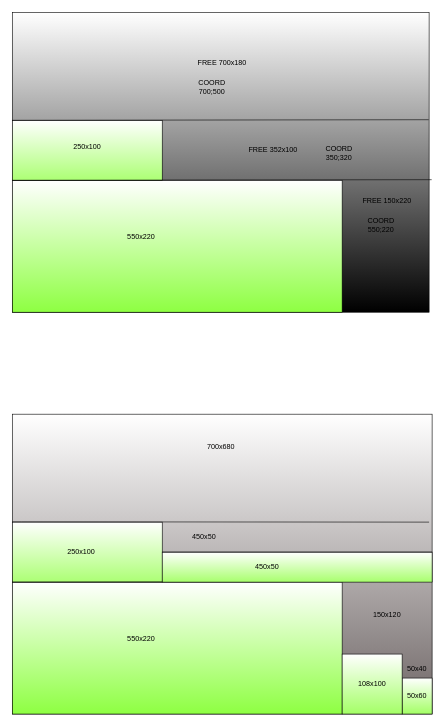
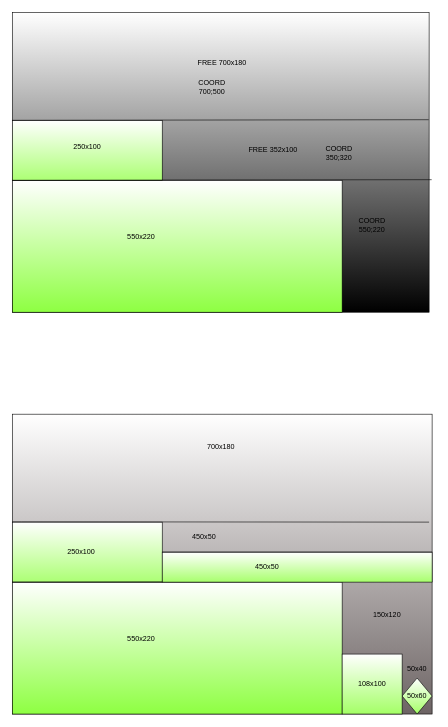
node "FREE 150x220": removed
node "COORD 550;220": moved (381, 225) -> (372, 225)
node "700x680": label "700x680" -> "700x180"
node "50x60": shape rectangle -> diamond
